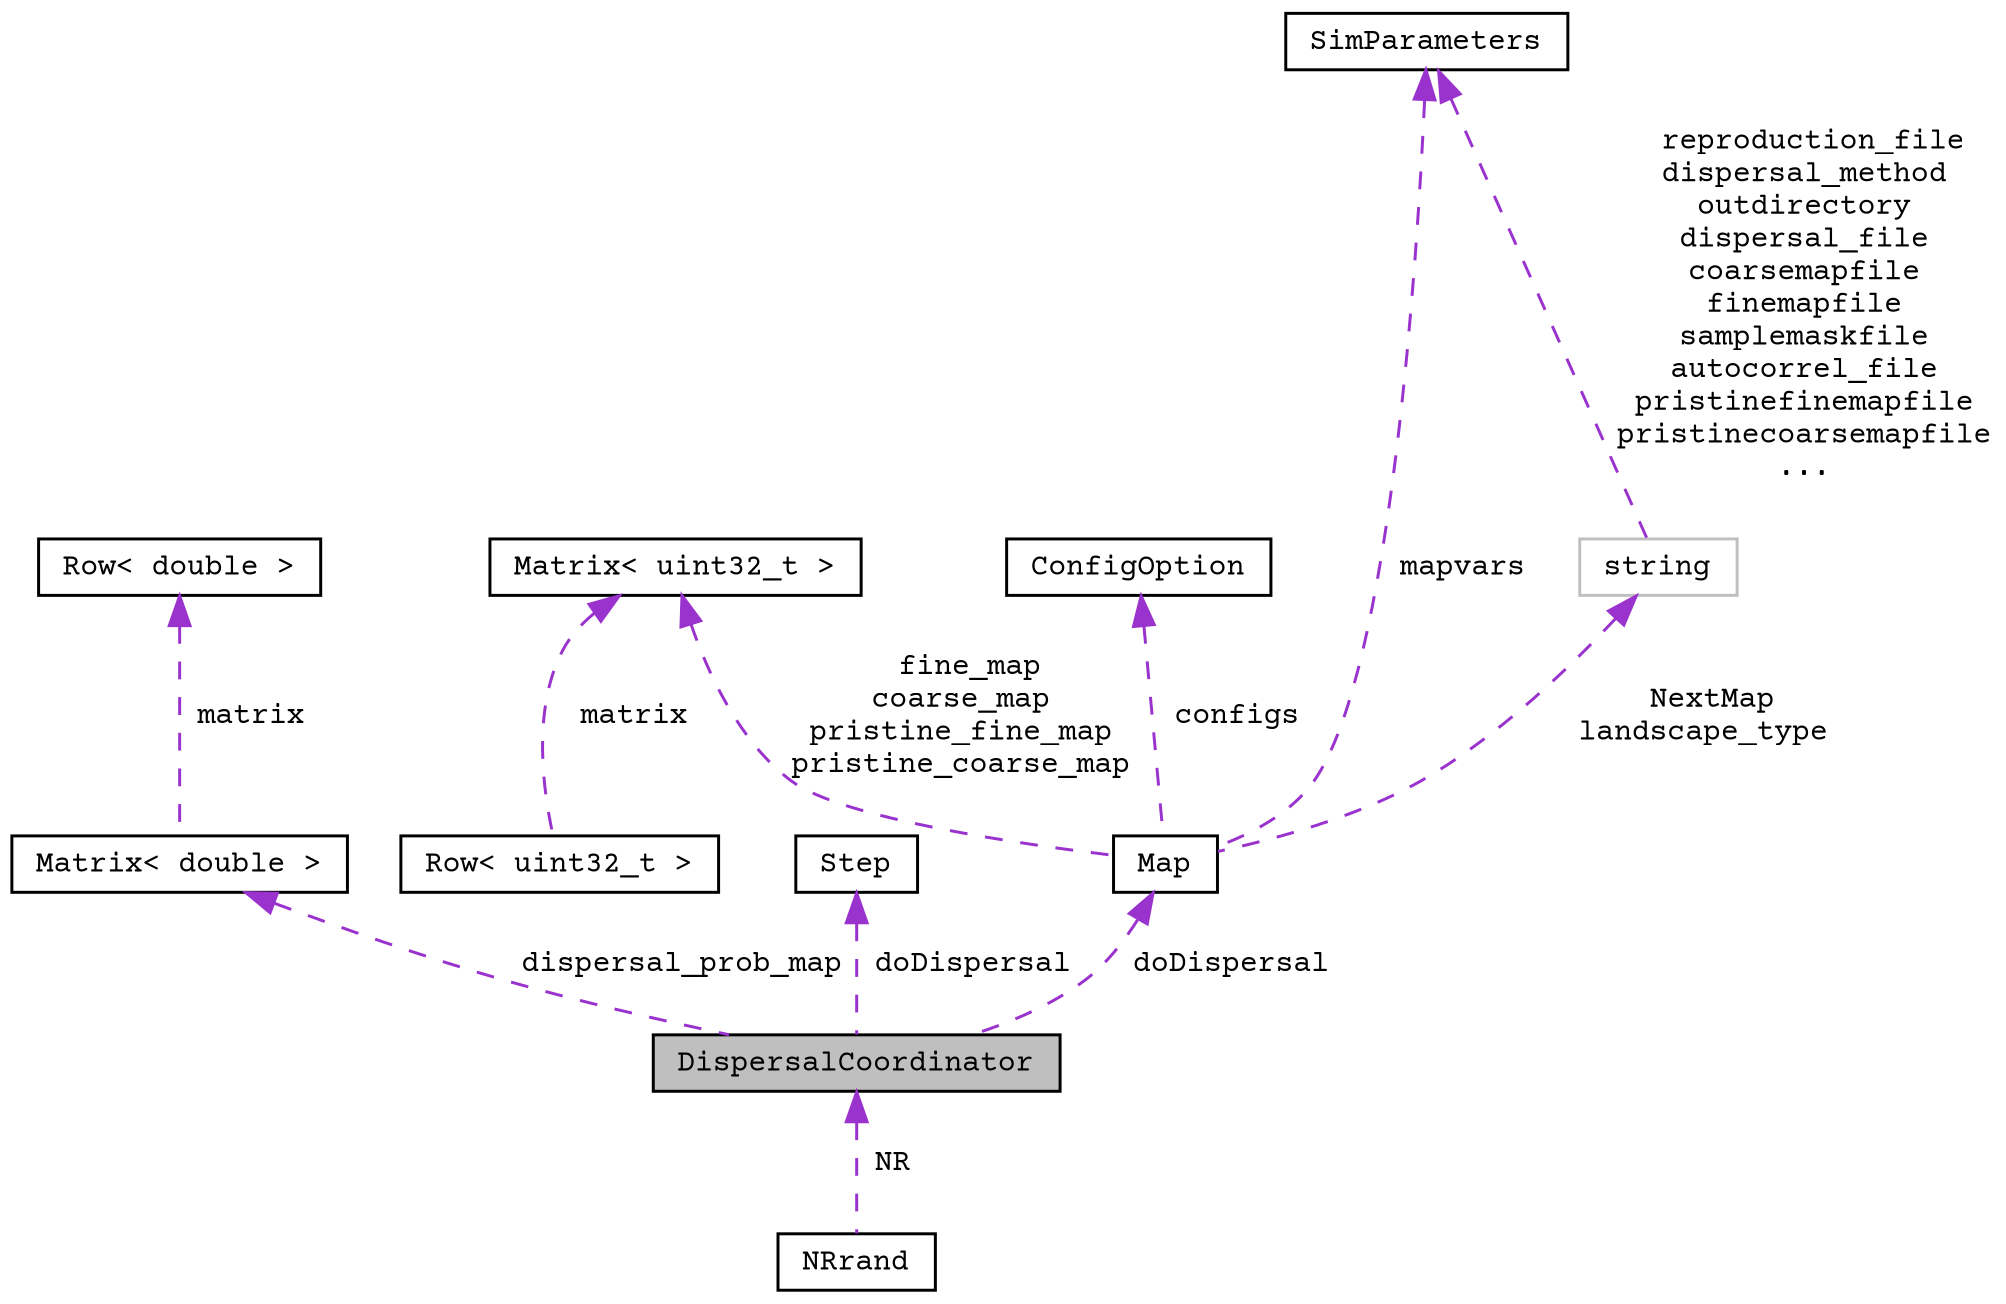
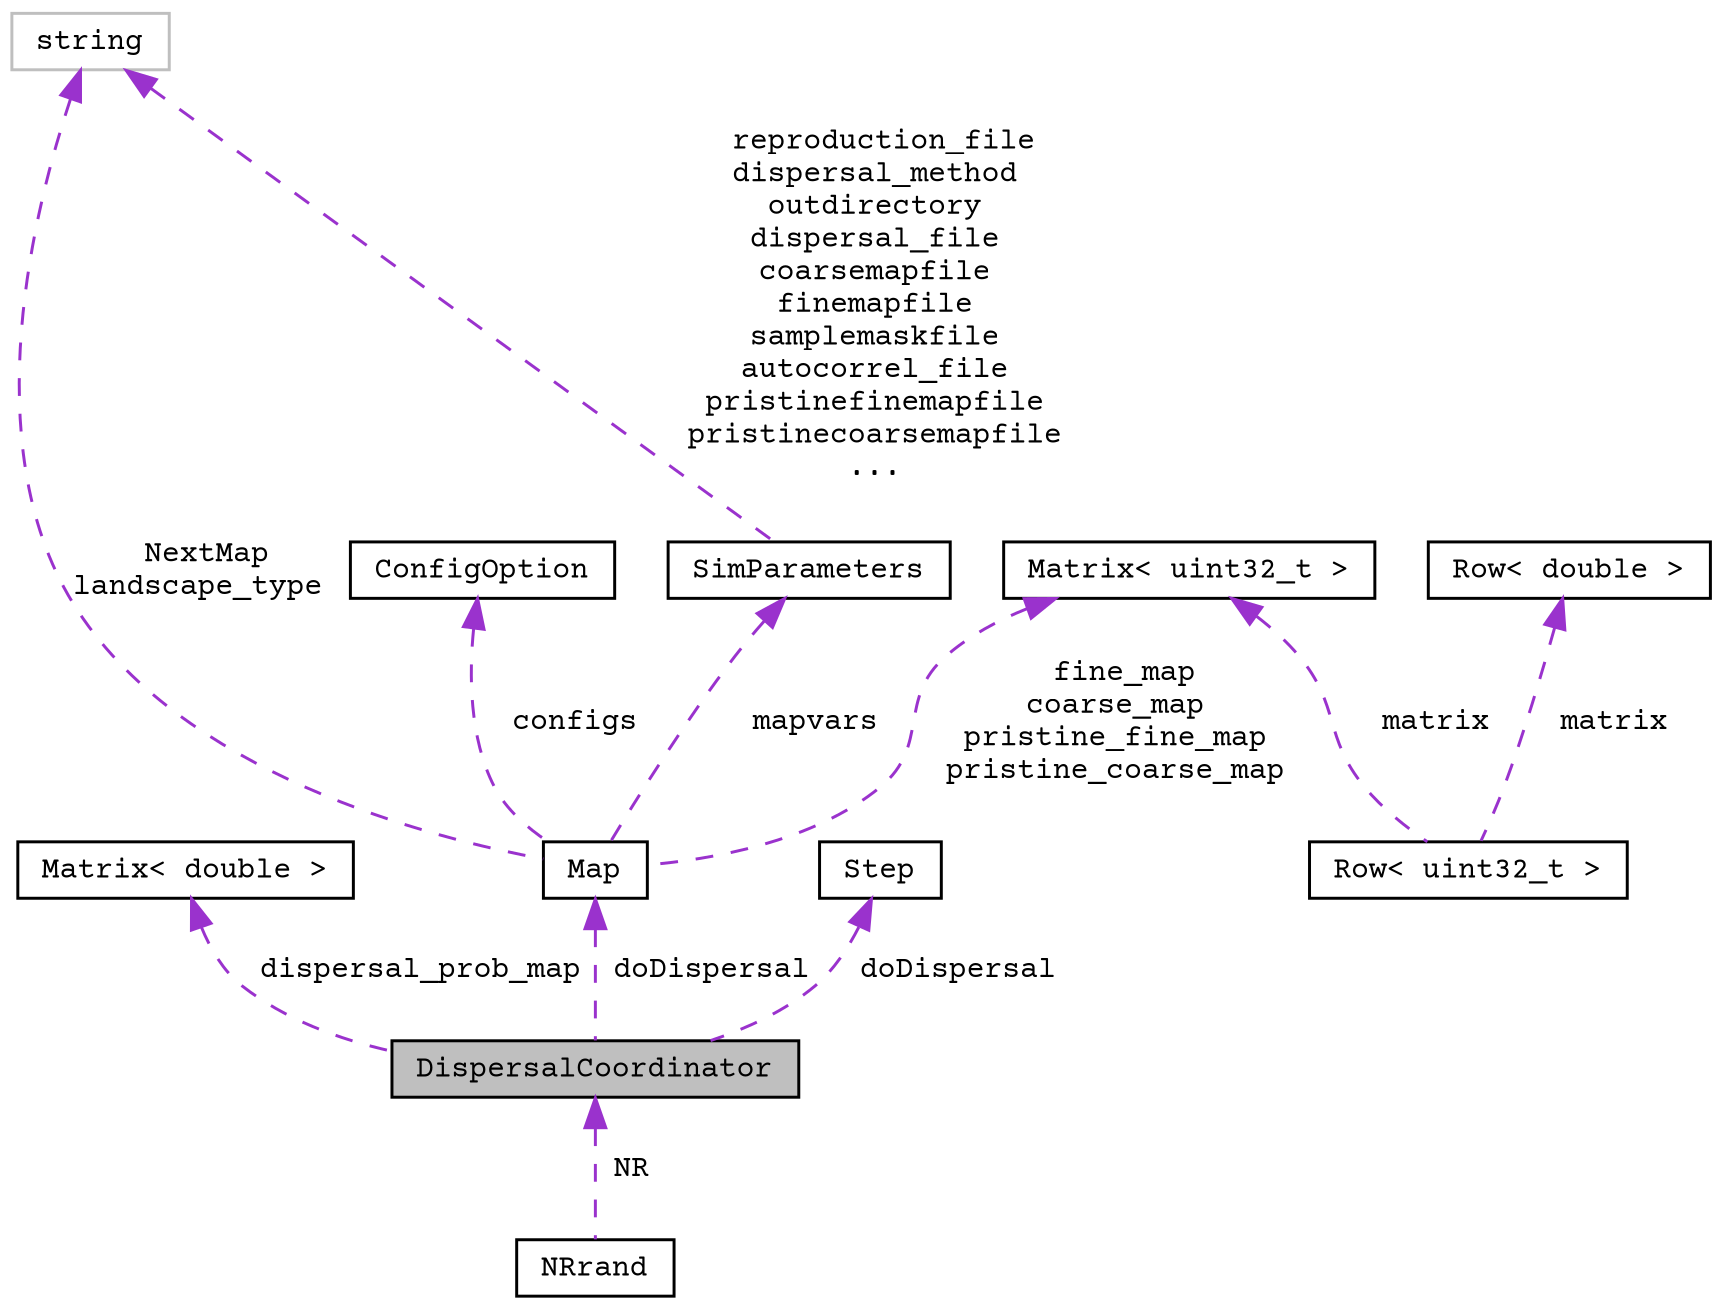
edge "string" -> "SimParameters": reversed
edge "Matrix< double >" -> "Row< double >": now "Row< uint32_t >" -> "Row< double >"
